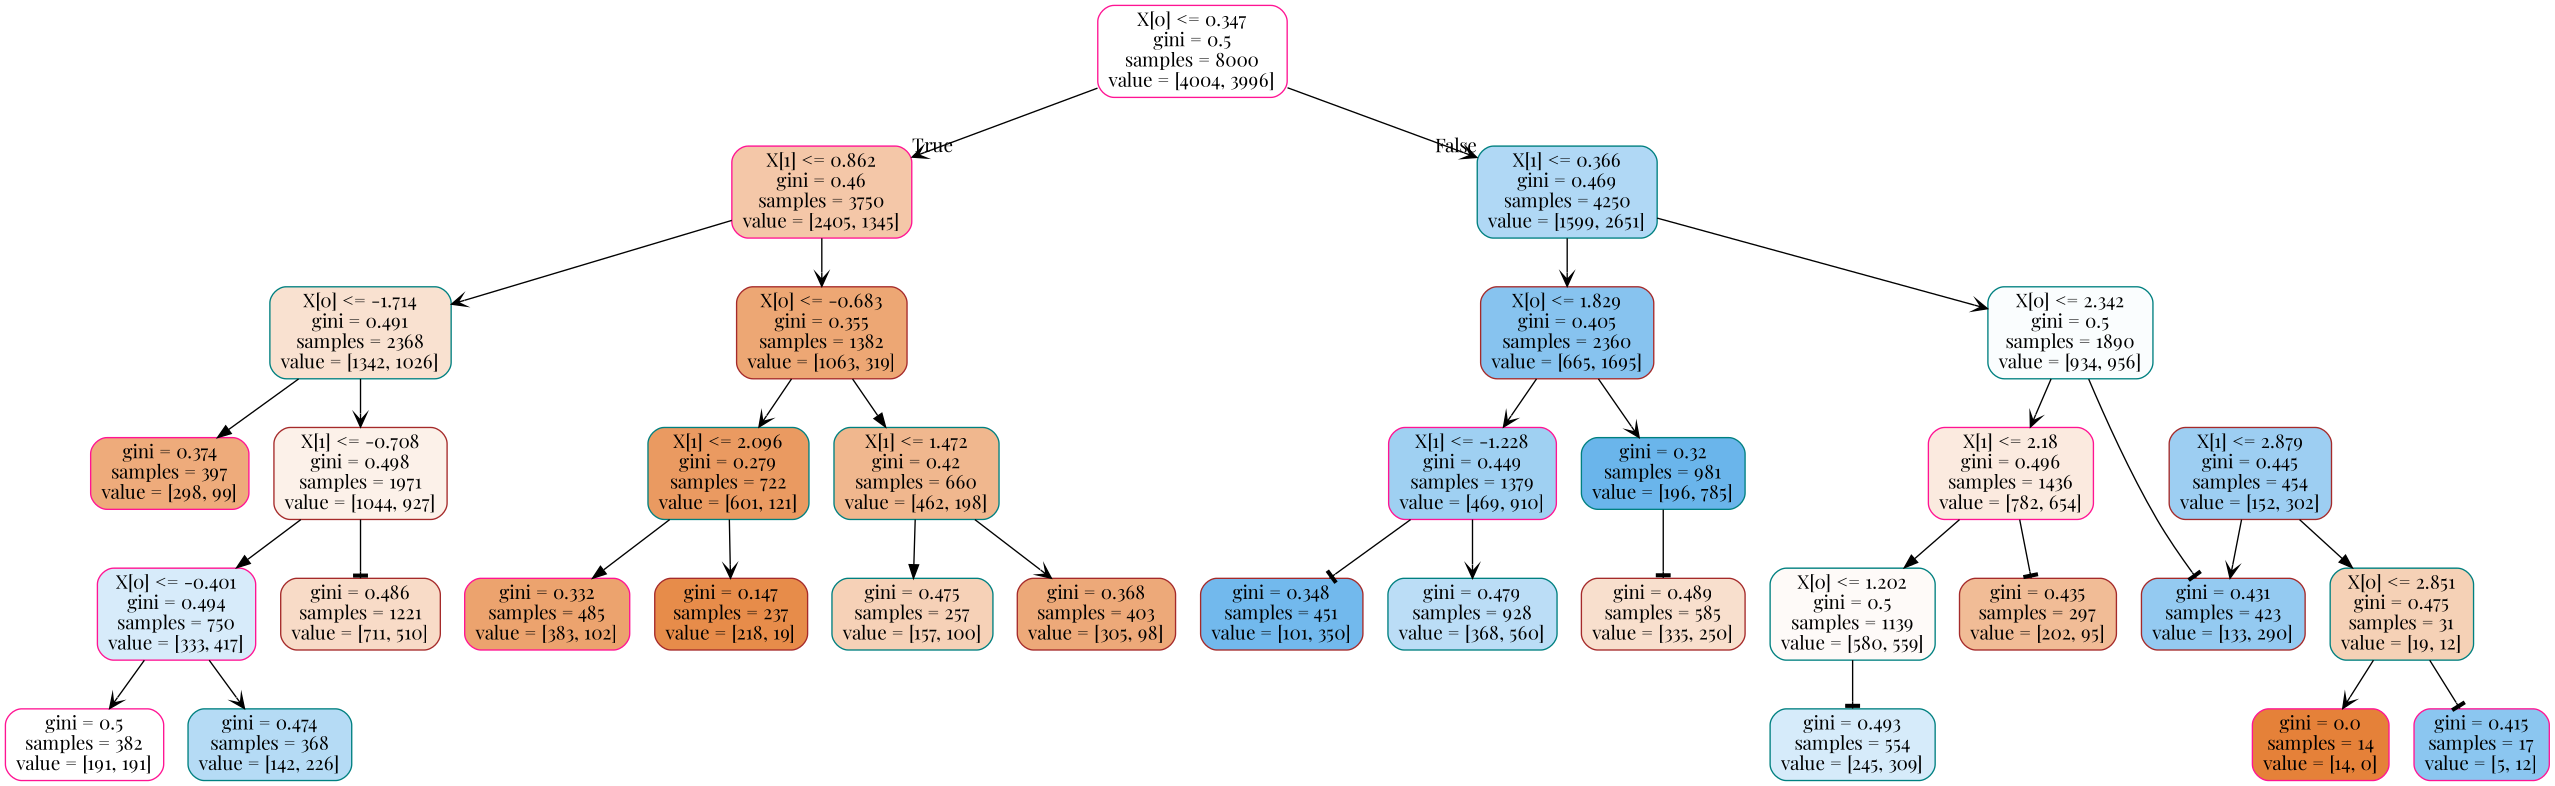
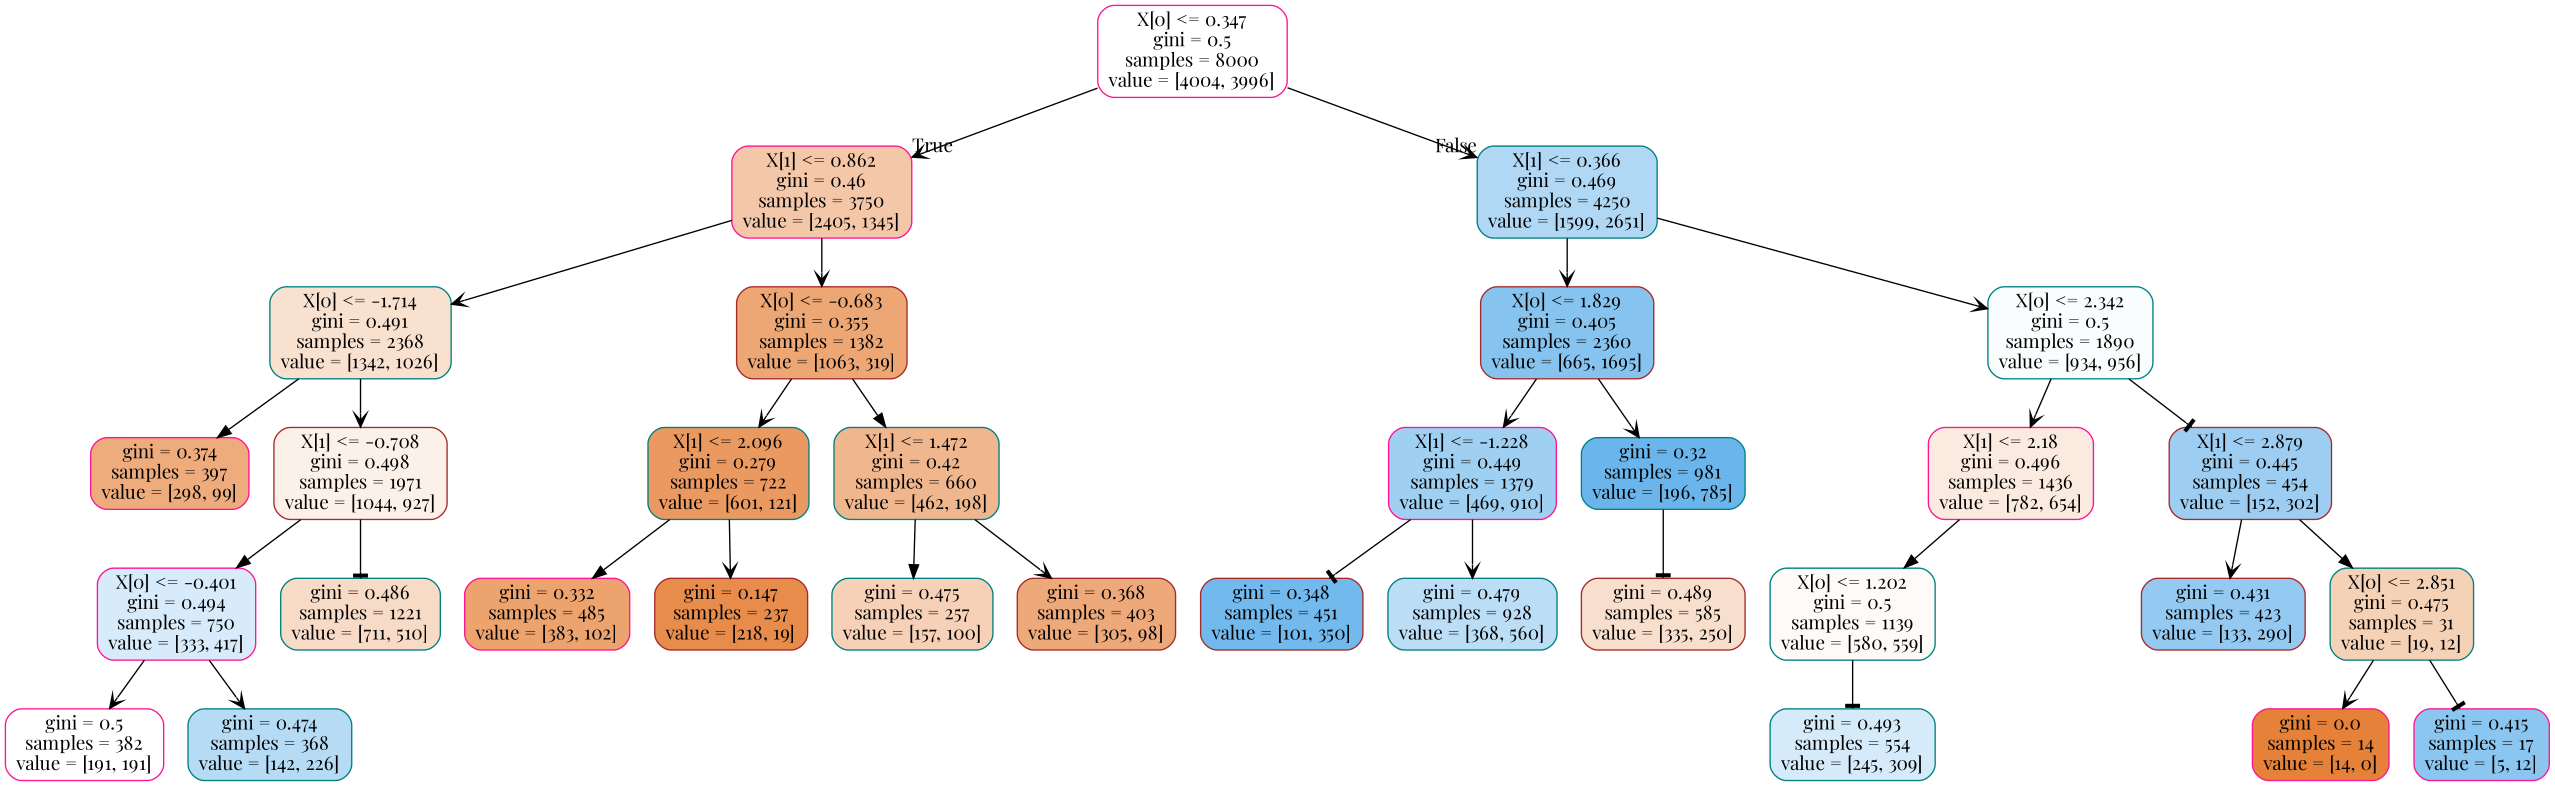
edge "X[0] <= 2.342 gini = 0.5 samples = 1890 value = [934, 956]" -> "gini = 0.431 samples = 423 value = [133, 290]": now "X[0] <= 2.342 gini = 0.5 samples = 1890 value = [934, 956]" -> "X[1] <= 2.879 gini = 0.445 samples = 454 value = [152, 302]"
node "gini = 0.486 samples = 1221 value = [711, 510]": color brown -> teal
node "gini = 0.435 samples = 297 value = [202, 95]": removed
